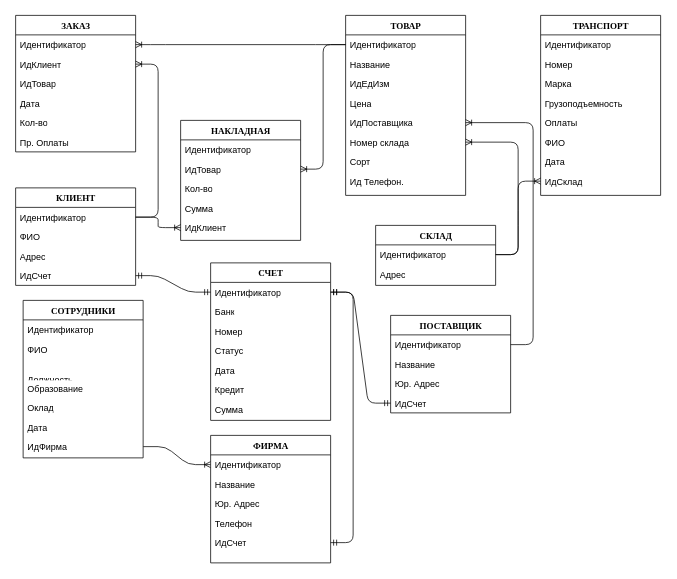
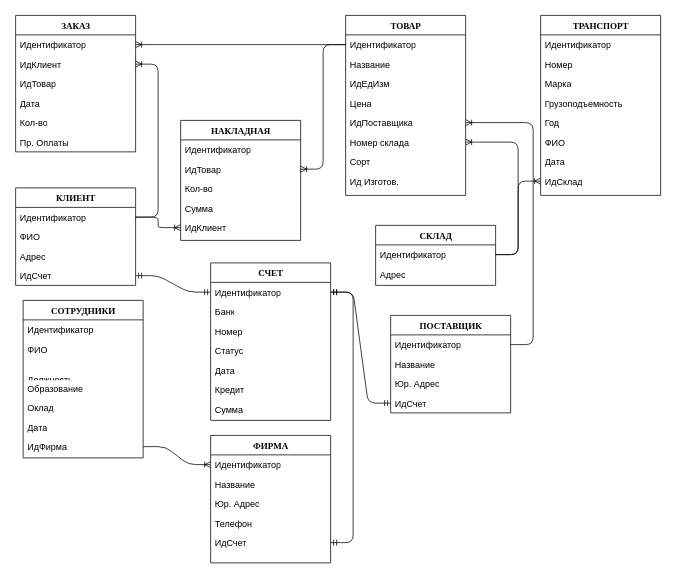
node "Оплаты": label "Оплаты" -> "Год"
node "Ид Телефон.": label "Ид Телефон." -> "Ид Изготов."
